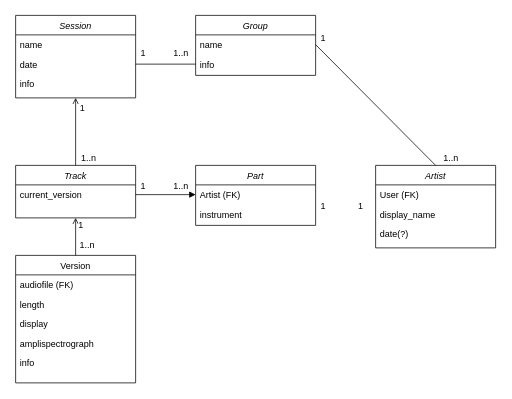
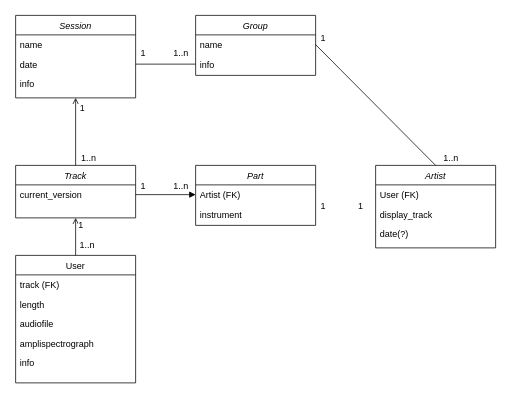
node "display_name": label "display_name" -> "display_track"
node "Version": label "Version" -> "User"
node "audiofile (FK)": label "audiofile (FK)" -> "track (FK)"
node "display": label "display" -> "audiofile"
